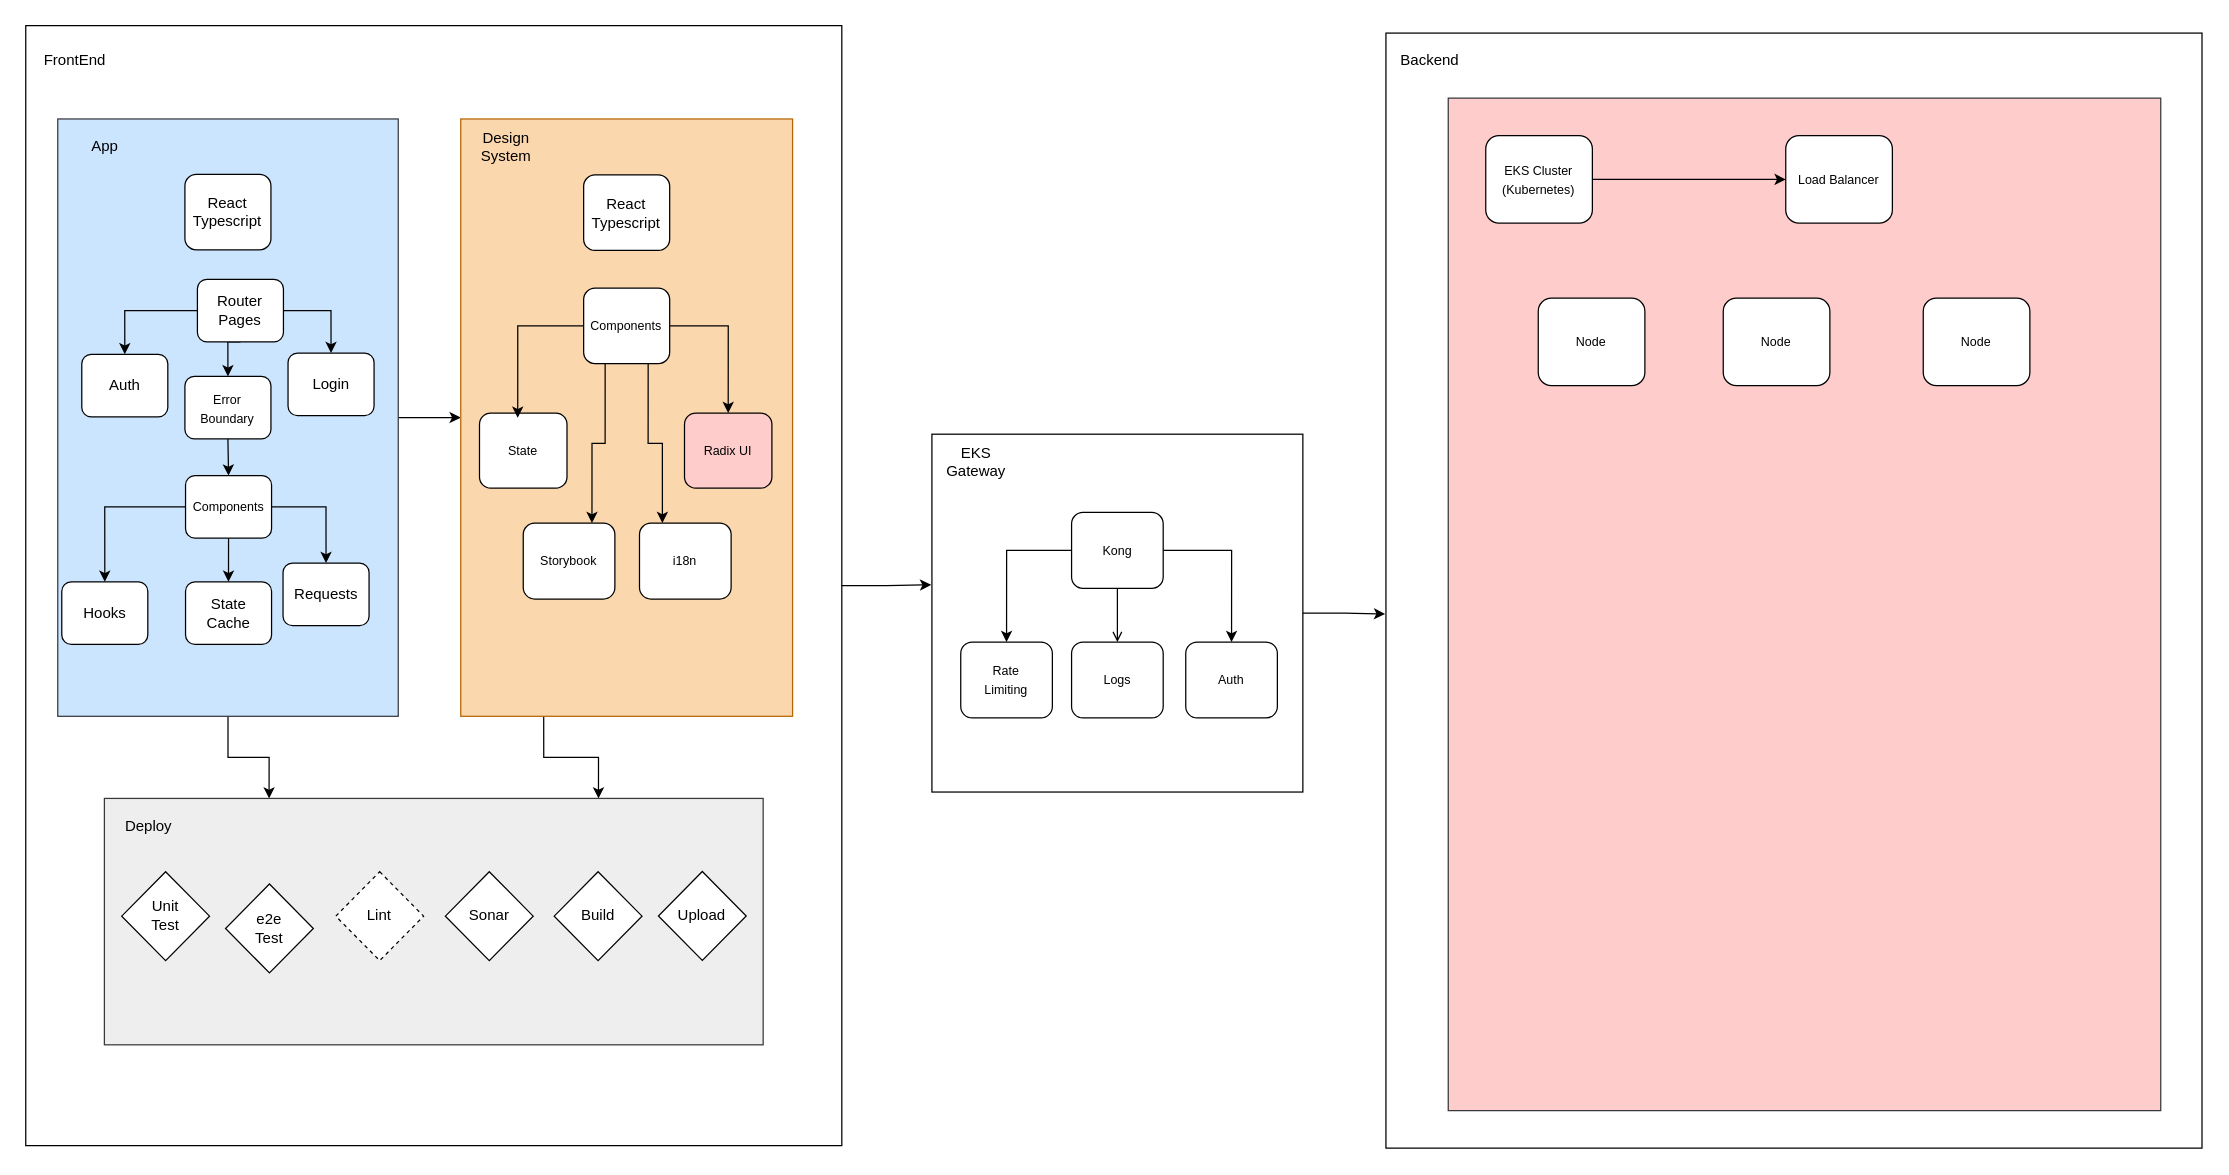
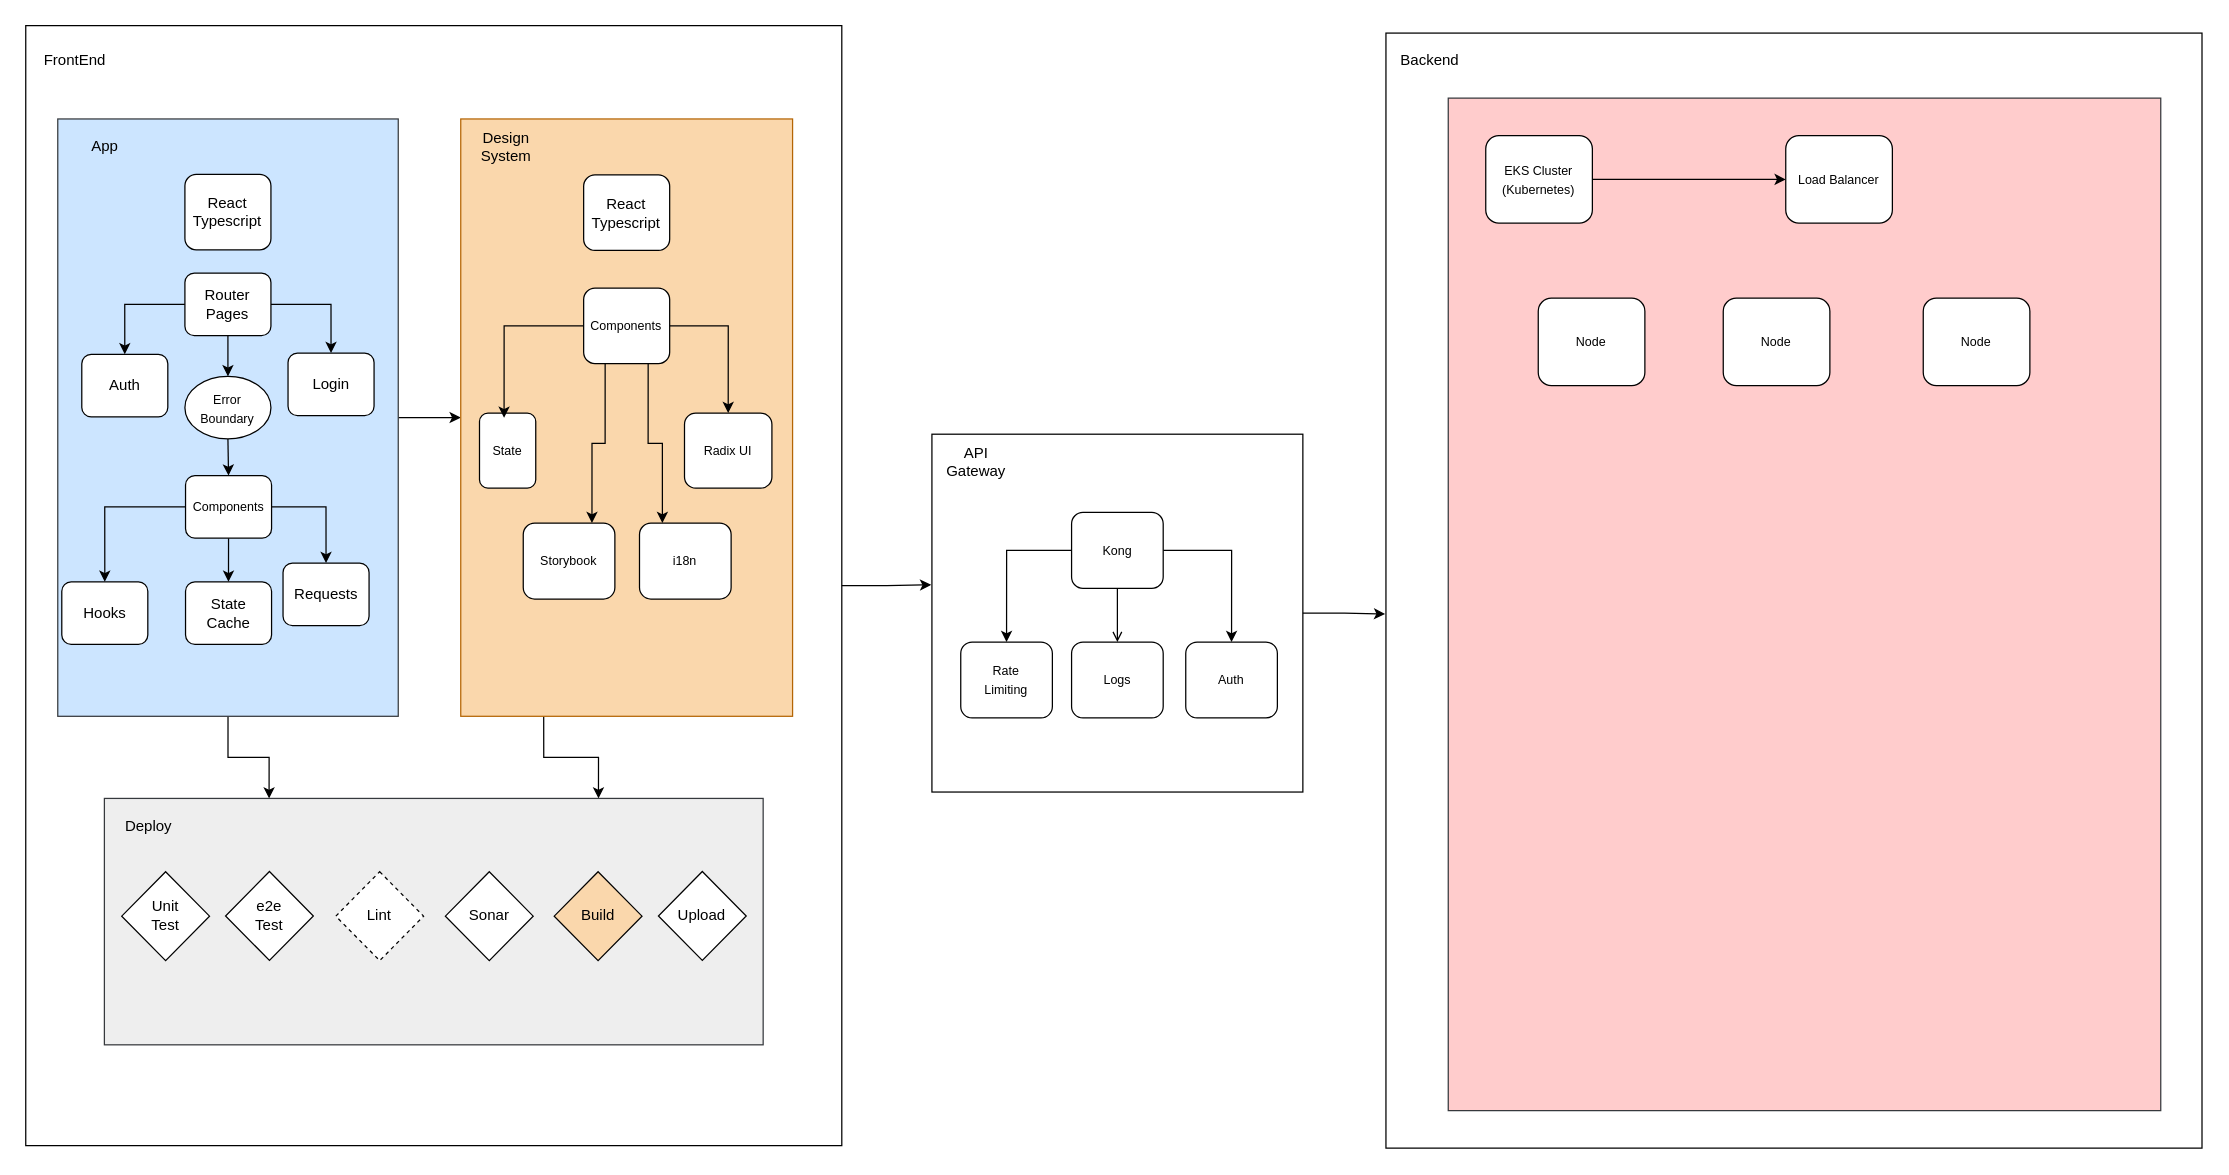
node "Router Pages": moved (240, 311) -> (228, 304)
node "Error Boundary": shape rounded rectangle -> ellipse
node "State": size 88x75 -> 56x75
node "Radix UI": fillcolor #ffcccc -> #ffffff
node "EKS Gateway": label "EKS Gateway" -> "API Gateway"
node "Build": fillcolor #ffffff -> #fad7ac
node "e2e Test": moved (269, 928) -> (269, 916)
